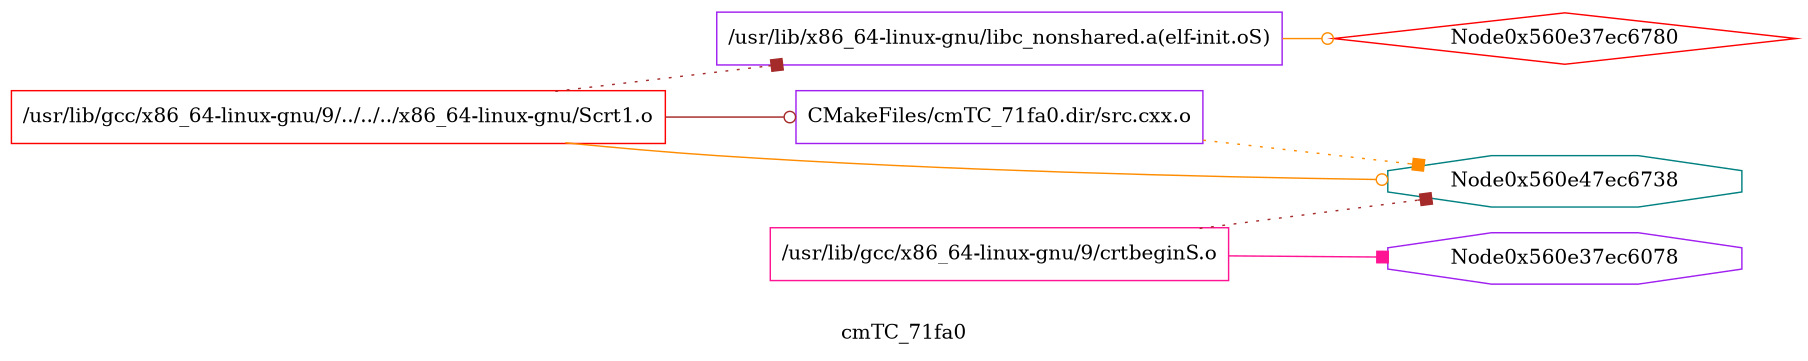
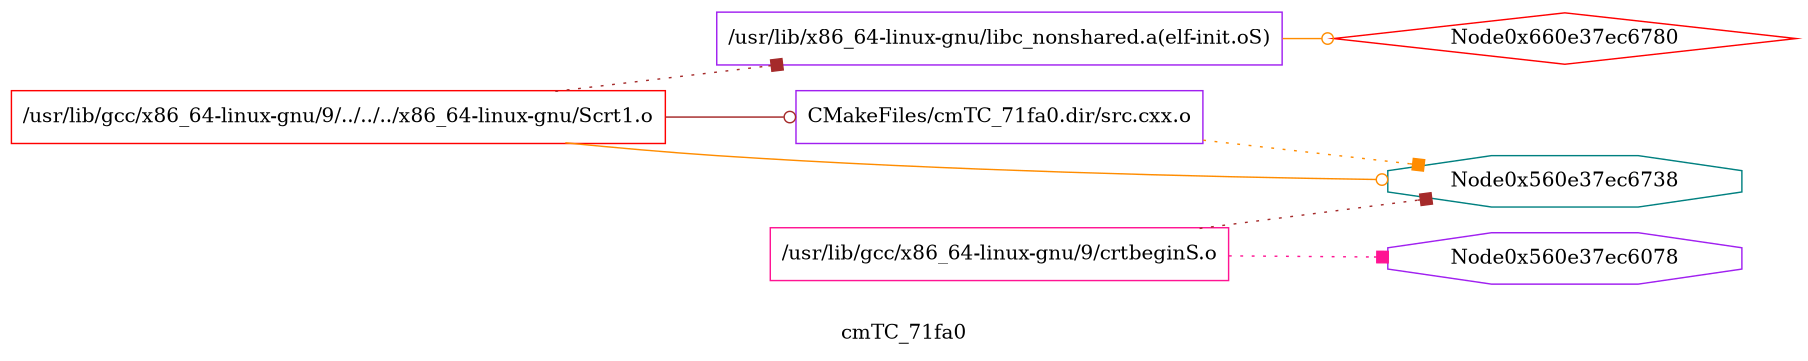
node "Node0x560e37ec6780": label "Node0x560e37ec6780" -> "Node0x660e37ec6780"
node "Node0x560e47ec6738": label "Node0x560e47ec6738" -> "Node0x560e37ec6738"
edge "/usr/lib/gcc/x86_64-linux-gnu/9/crtbeginS.o" -> "Node0x560e37ec6078": style solid -> dotted
